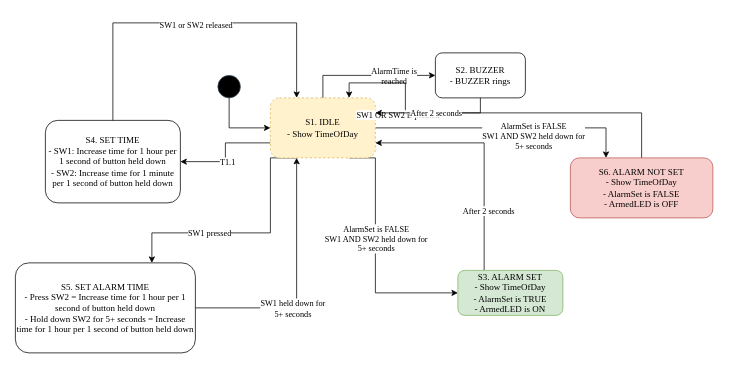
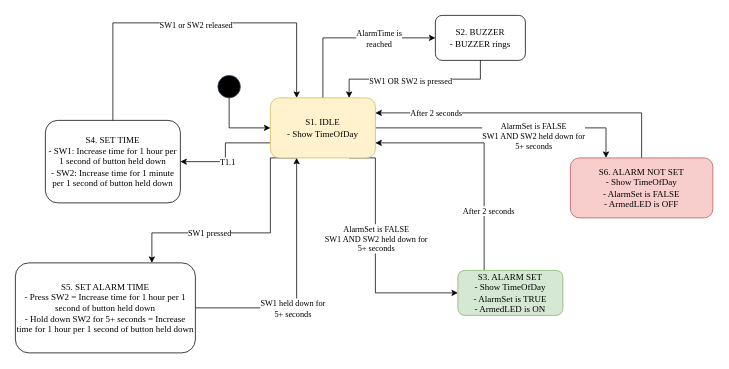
node "S2. BUZZER - BUZZER rings": moved (480, 75) -> (480, 38)
node "S1. IDLE - Show TimeOfDay": style dashed -> solid
